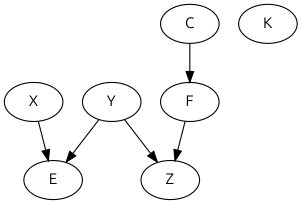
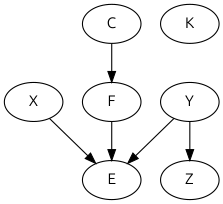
edge "F" -- "Z": now "F" -- "E"
